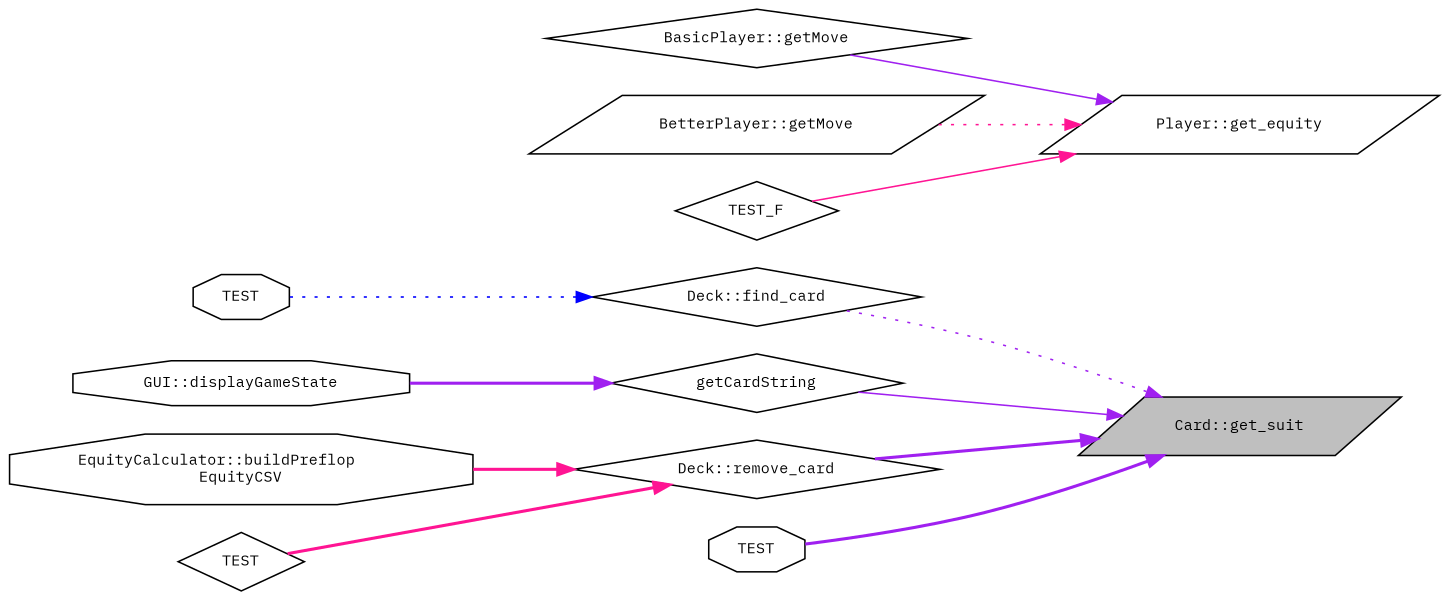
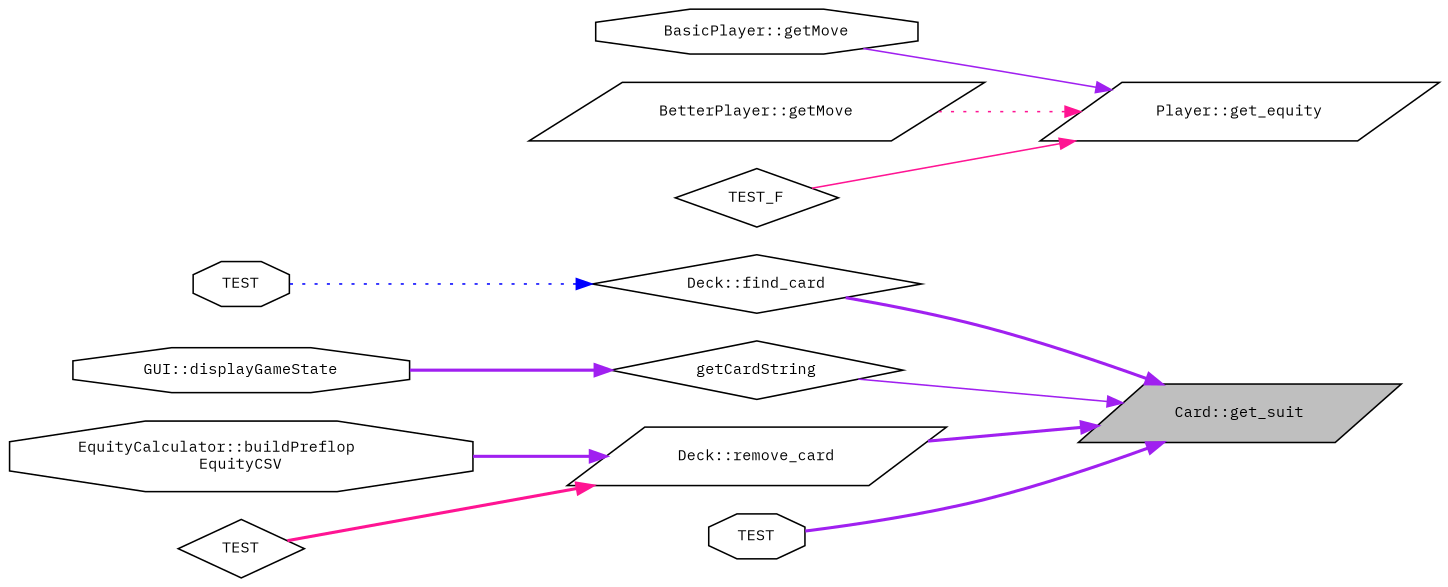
node "BasicPlayer::getMove": shape diamond -> octagon
edge "Deck::find_card" -> "Card::get_suit": style dotted -> bold
edge "EquityCalculator::buildPreflop EquityCSV" -> "Deck::remove_card": color deeppink -> purple
node "Deck::remove_card": shape diamond -> parallelogram
